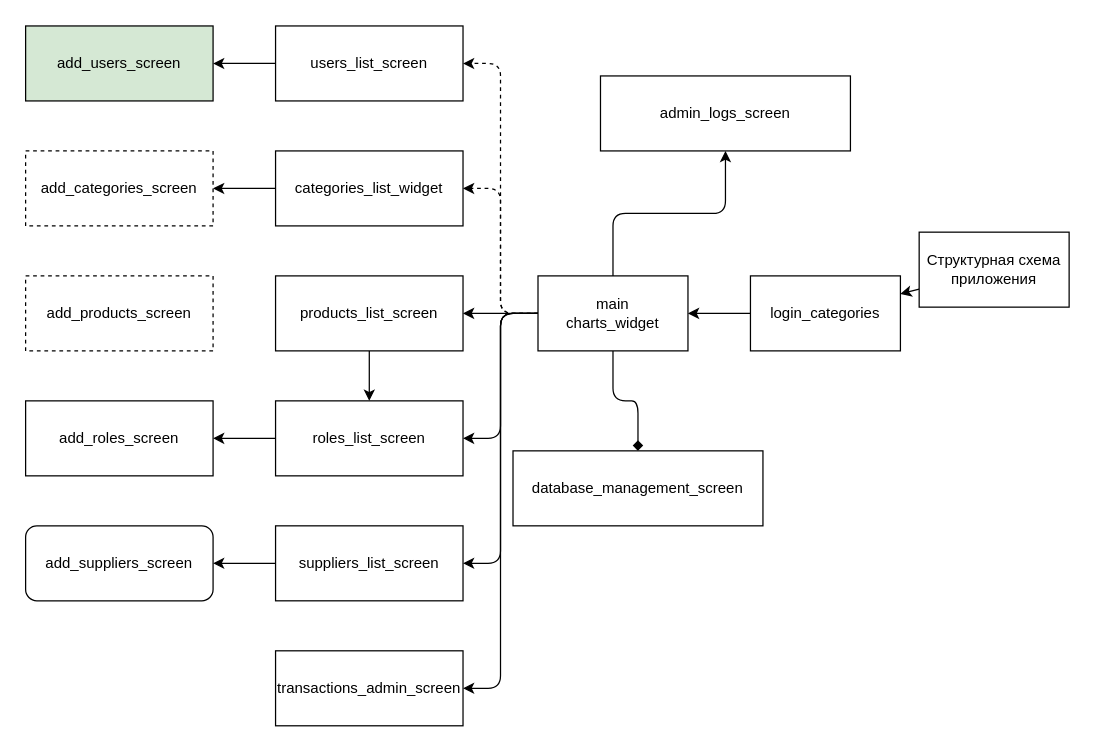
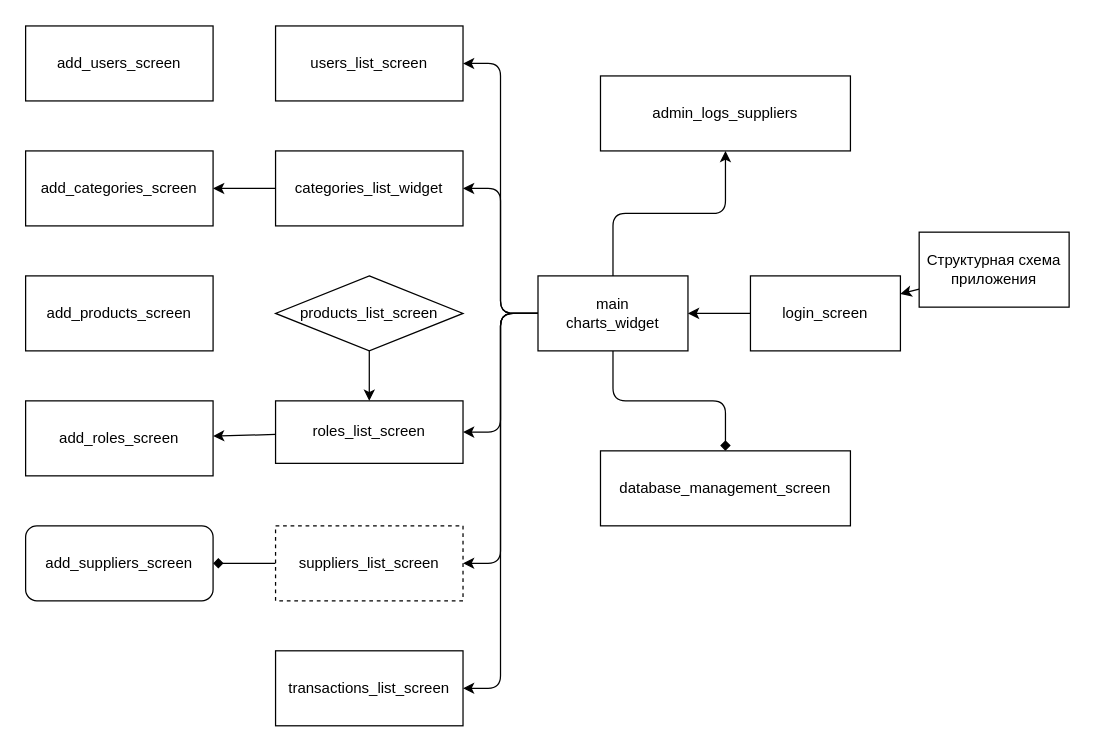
node "add_users_screen": fillcolor #d5e8d4 -> #ffffff
edge "users_list_screen" -> "add_users_screen": removed
node "admin_logs_screen": label "admin_logs_screen" -> "admin_logs_suppliers"
edge "main charts_widget" -> "users_list_screen": style dashed -> solid
node "add_categories_screen": style dashed -> solid
edge "main charts_widget" -> "categories_list_widget": style dashed -> solid
node "add_products_screen": style dashed -> solid
node "products_list_screen": shape rectangle -> diamond
edge "main charts_widget" -> "products_list_screen": removed
node "login_categories": label "login_categories" -> "login_screen"
node "roles_list_screen": size 188x75 -> 188x63
node "database_management_screen": moved (638, 488) -> (726, 488)
edge "suppliers_list_screen" -> "add_suppliers_screen": arrowhead classic -> diamond
node "suppliers_list_screen": style solid -> dashed
node "transactions_admin_screen": label "transactions_admin_screen" -> "transactions_list_screen"
